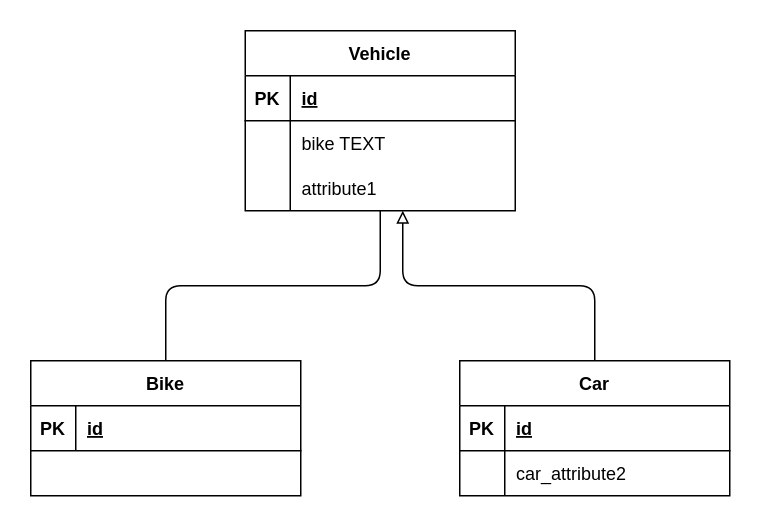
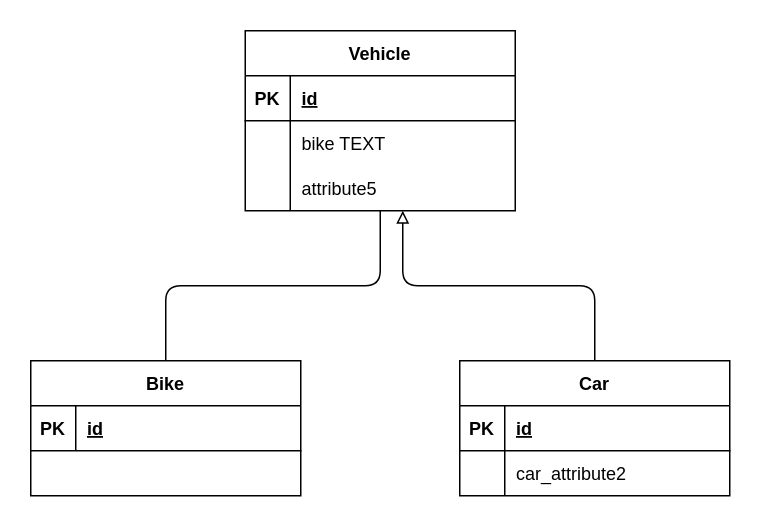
node "attribute1": label "attribute1" -> "attribute5"
